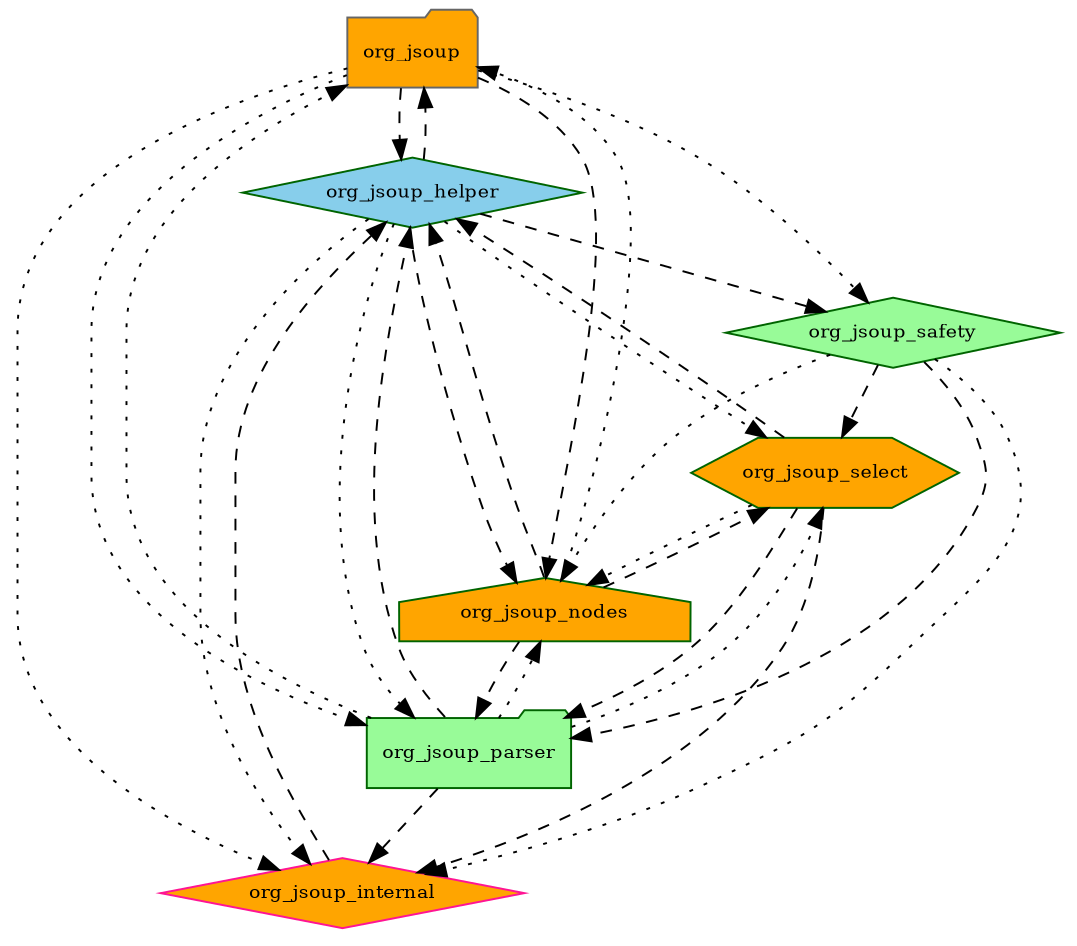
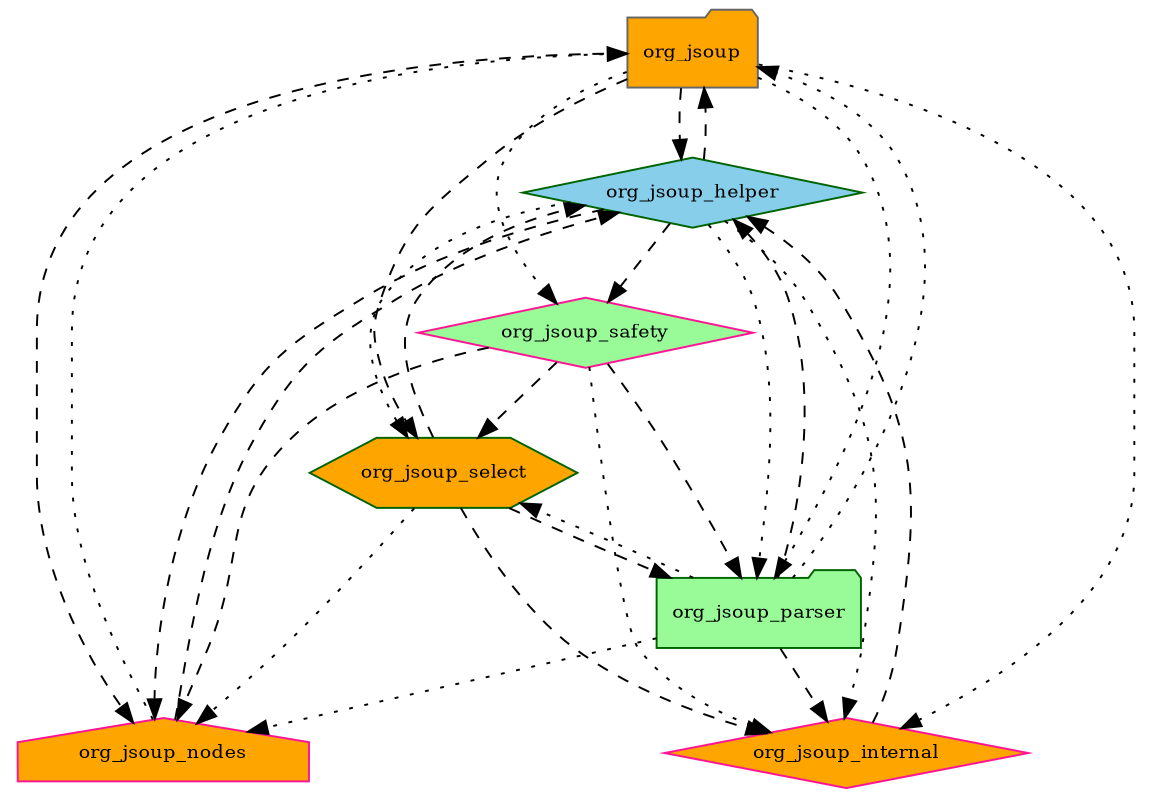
node "org_jsoup_safety": color darkgreen -> deeppink
edge "org_jsoup_safety" -> "org_jsoup_nodes": style dotted -> dashed
edge "org_jsoup_nodes" -> "org_jsoup_select": now "org_jsoup" -> "org_jsoup_select"
node "org_jsoup_nodes": color darkgreen -> deeppink
edge "org_jsoup_nodes" -> "org_jsoup_parser": removed
